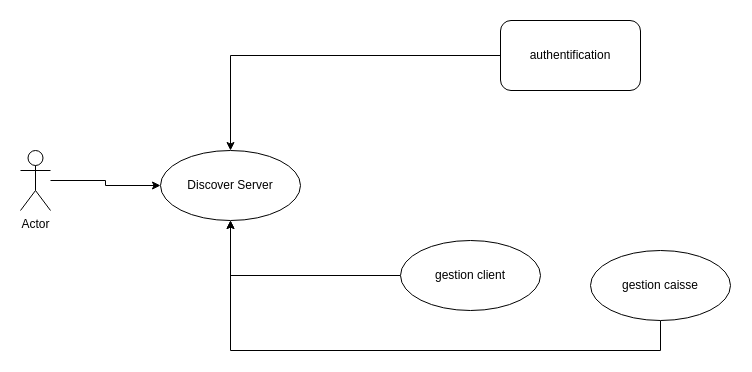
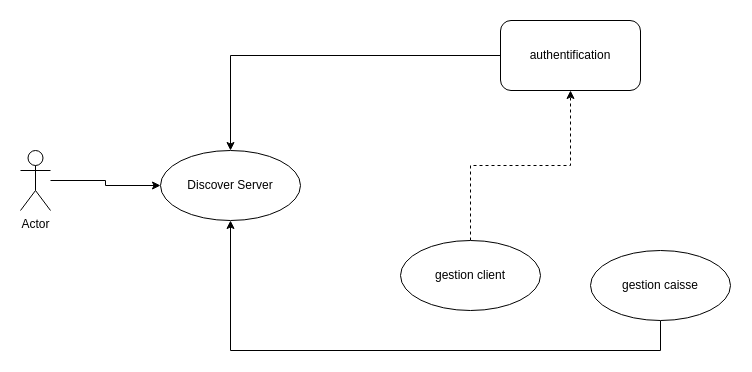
edge "gestion client" -> "authentification": added
edge "gestion client" -> "Discover Server": removed
